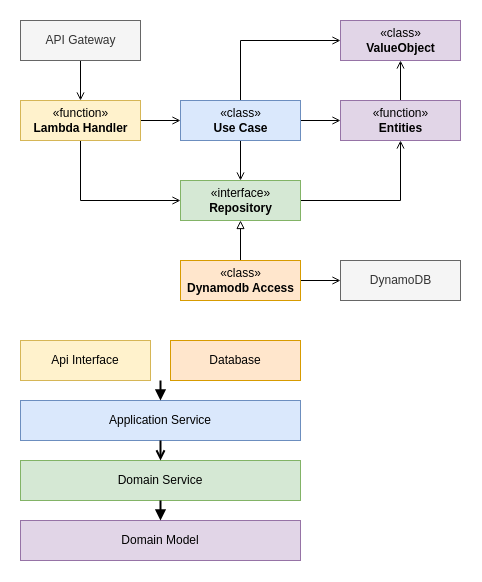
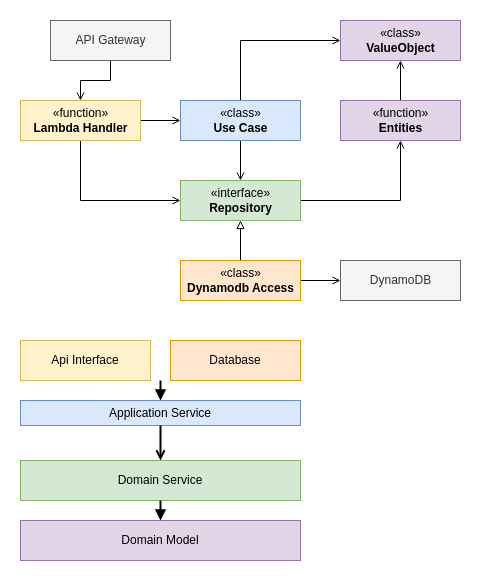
node "API Gateway": moved (81, 41) -> (111, 41)
edge "«class» Use Case" -> "«function» Entities": removed
node "Application Service": size 280x40 -> 280x25
